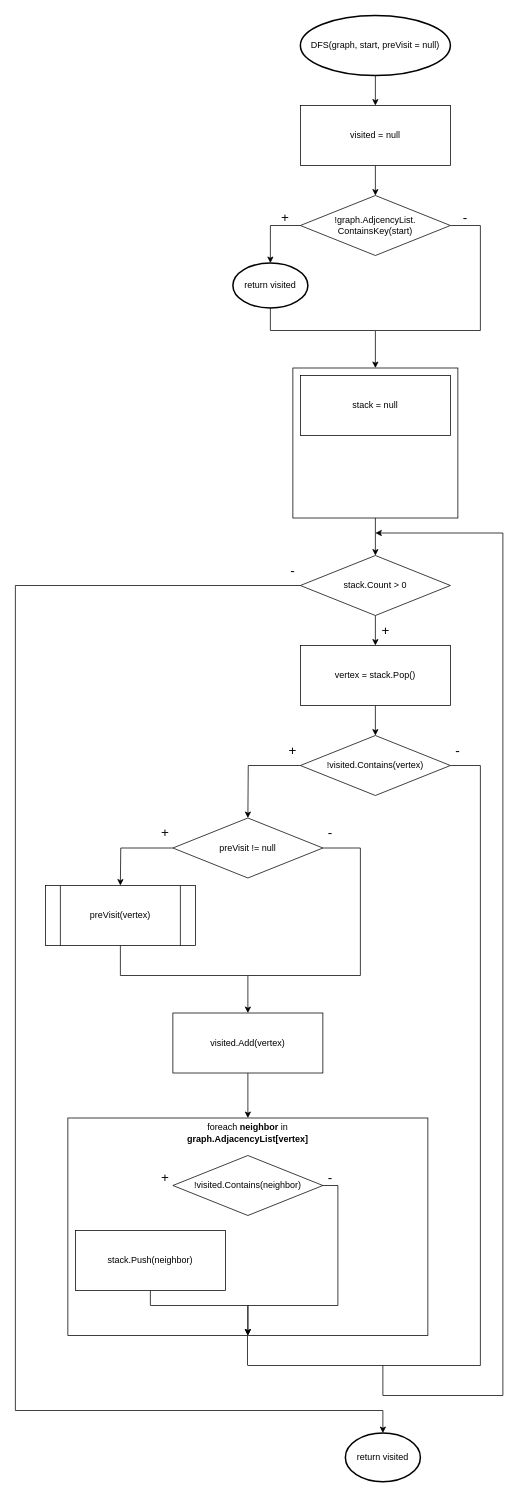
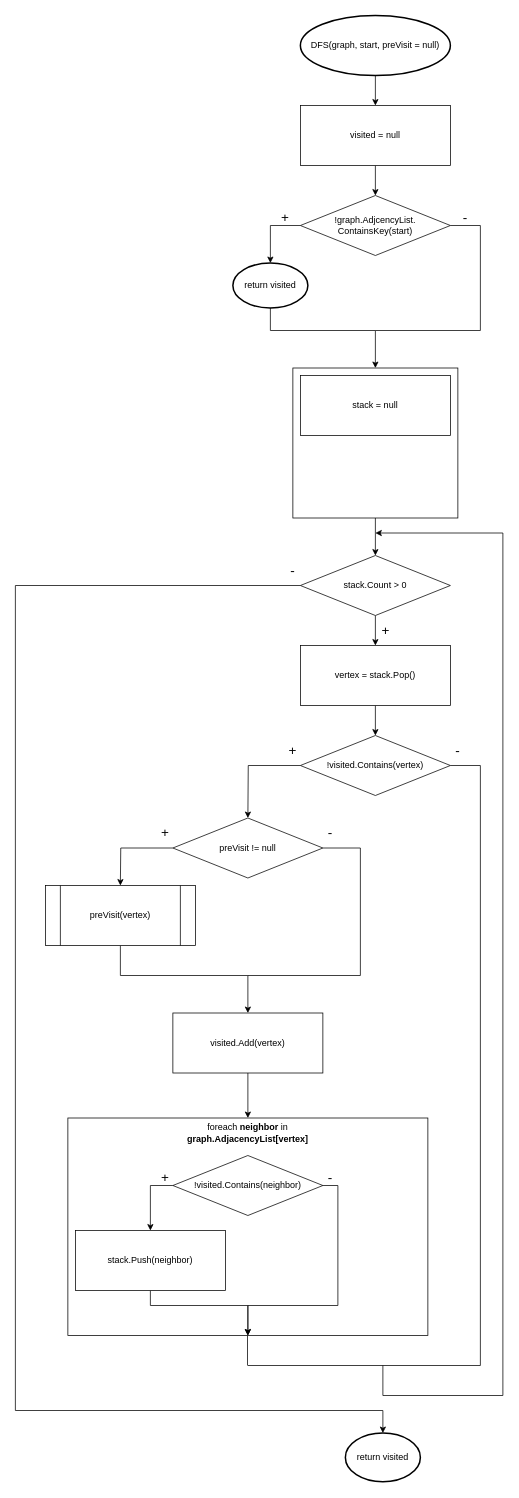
edge "!visited.Contains(neighbor)" -> "stack.Push(neighbor)": added
